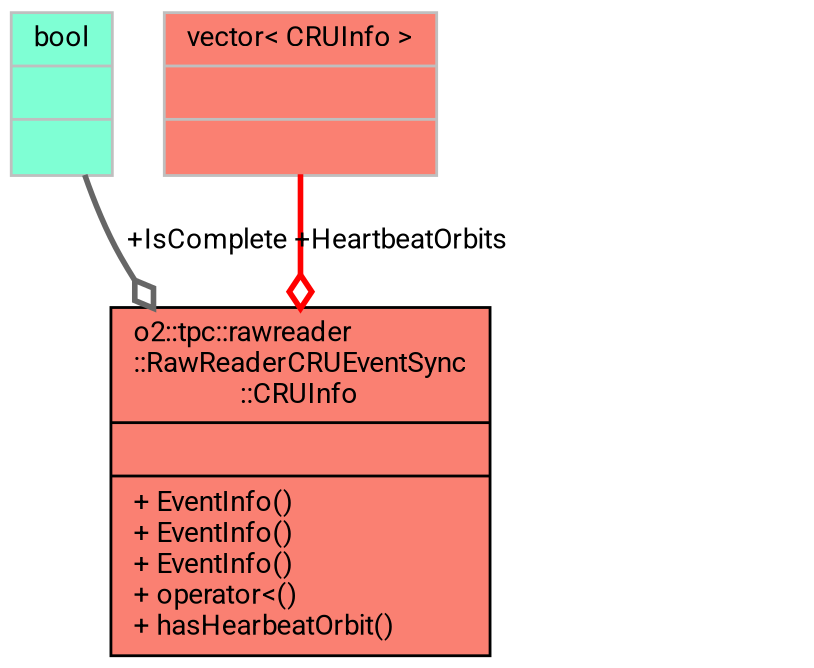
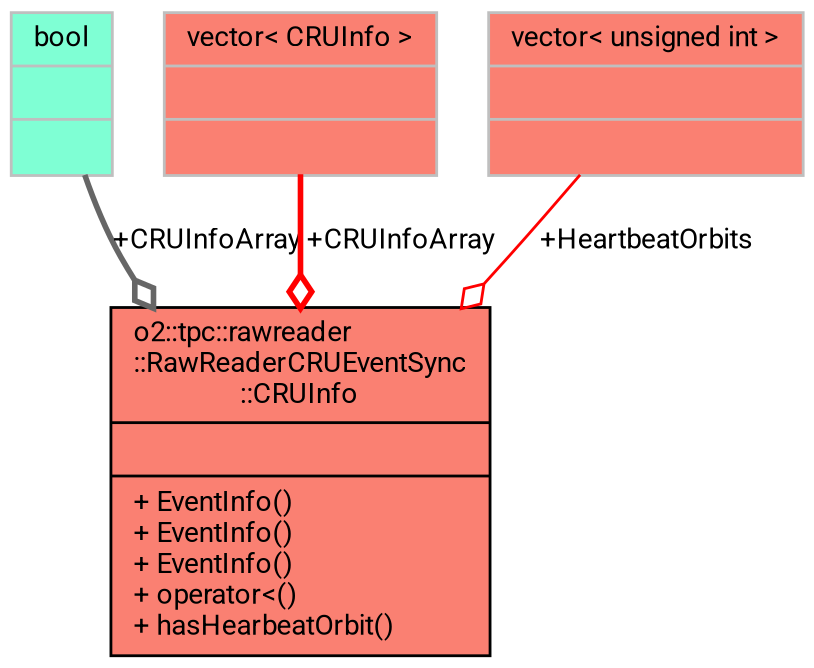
node "vector< unsigned int >": added
edge "bool" -> "o2::tpc::rawreader": label " +IsComplete" -> " +CRUInfoArray"
edge "vector< CRUInfo >" -> "o2::tpc::rawreader": label " +HeartbeatOrbits" -> " +CRUInfoArray"
